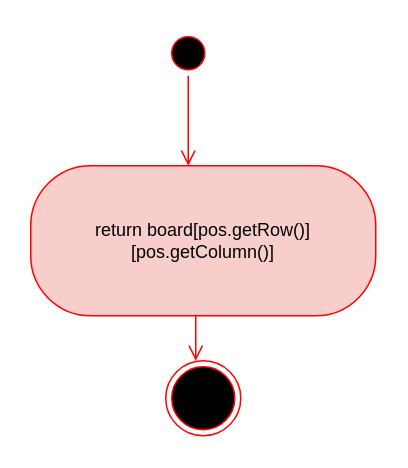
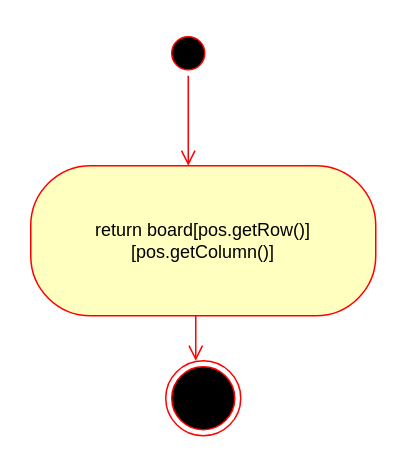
node "return board[pos.getRow()][pos.getColumn()]": fillcolor #f8cecc -> #ffffc0
